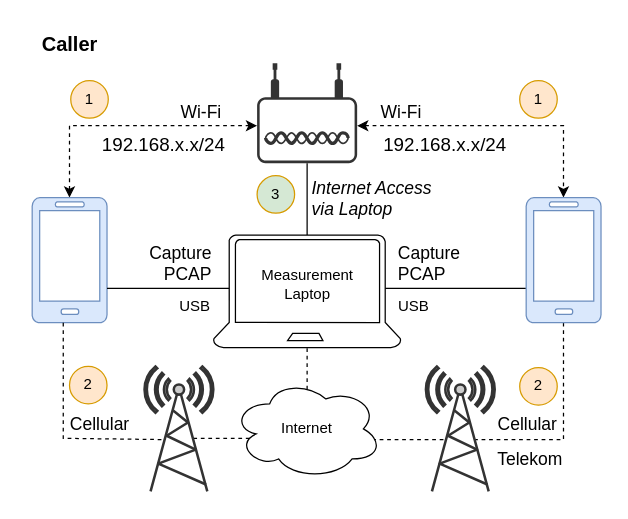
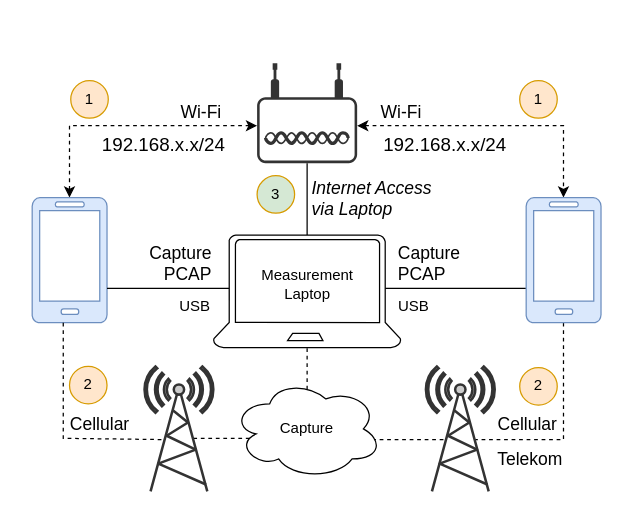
node "Caller": removed
node "Internet": label "Internet" -> "Capture"
